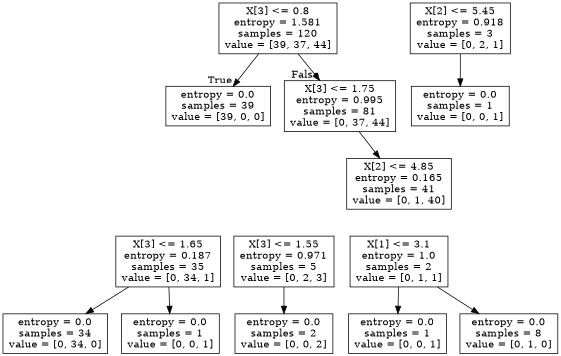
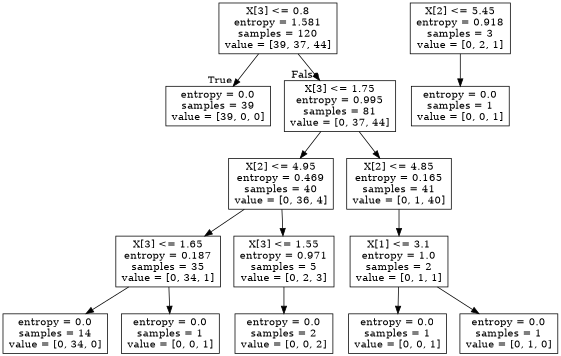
node "X[2] <= 4.95 entropy = 0.469 samples = 40 value = [0, 36, 4]": added
edge "X[2] <= 4.85 entropy = 0.165 samples = 41 value = [0, 1, 40]" -> "X[1] <= 3.1 entropy = 1.0 samples = 2 value = [0, 1, 1]": added
node "entropy = 0.0 samples = 34 value = [0, 34, 0]": label "entropy = 0.0 samples = 34 value = [0, 34, 0]" -> "entropy = 0.0 samples = 14 value = [0, 34, 0]"
node "entropy = 0.0 samples = 8 value = [0, 1, 0]": label "entropy = 0.0 samples = 8 value = [0, 1, 0]" -> "entropy = 0.0 samples = 1 value = [0, 1, 0]"
